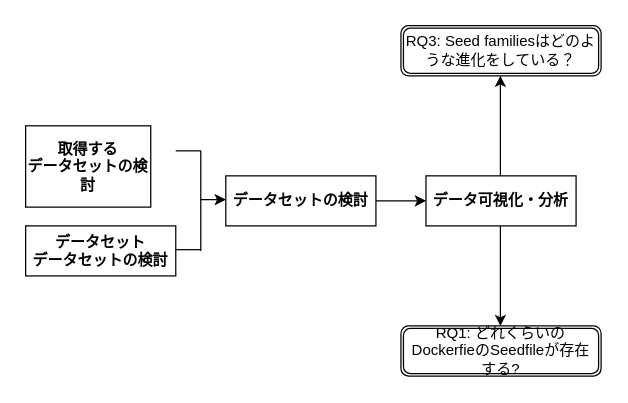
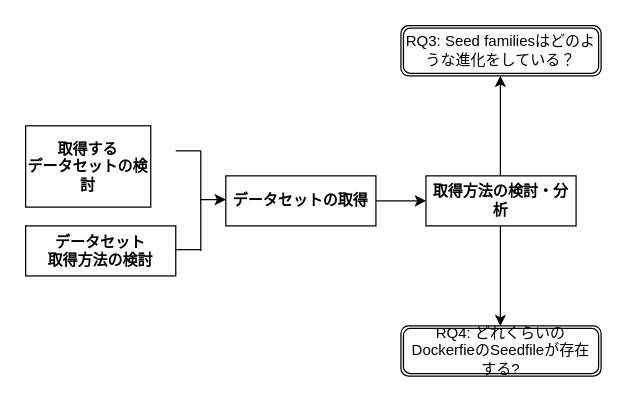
node "データセットの検討": label "データセットの検討" -> "データセットの取得"
node "データ可視化・分析": label "データ可視化・分析" -> "取得方法の検討・分析"
node "データセット データセットの検討": label "データセット データセットの検討" -> "データセット 取得方法の検討"
node "RQ1: どれくらいのDockerfieのSeedfileが存在する?": label "RQ1: どれくらいのDockerfieのSeedfileが存在する?" -> "RQ4: どれくらいのDockerfieのSeedfileが存在する?"
